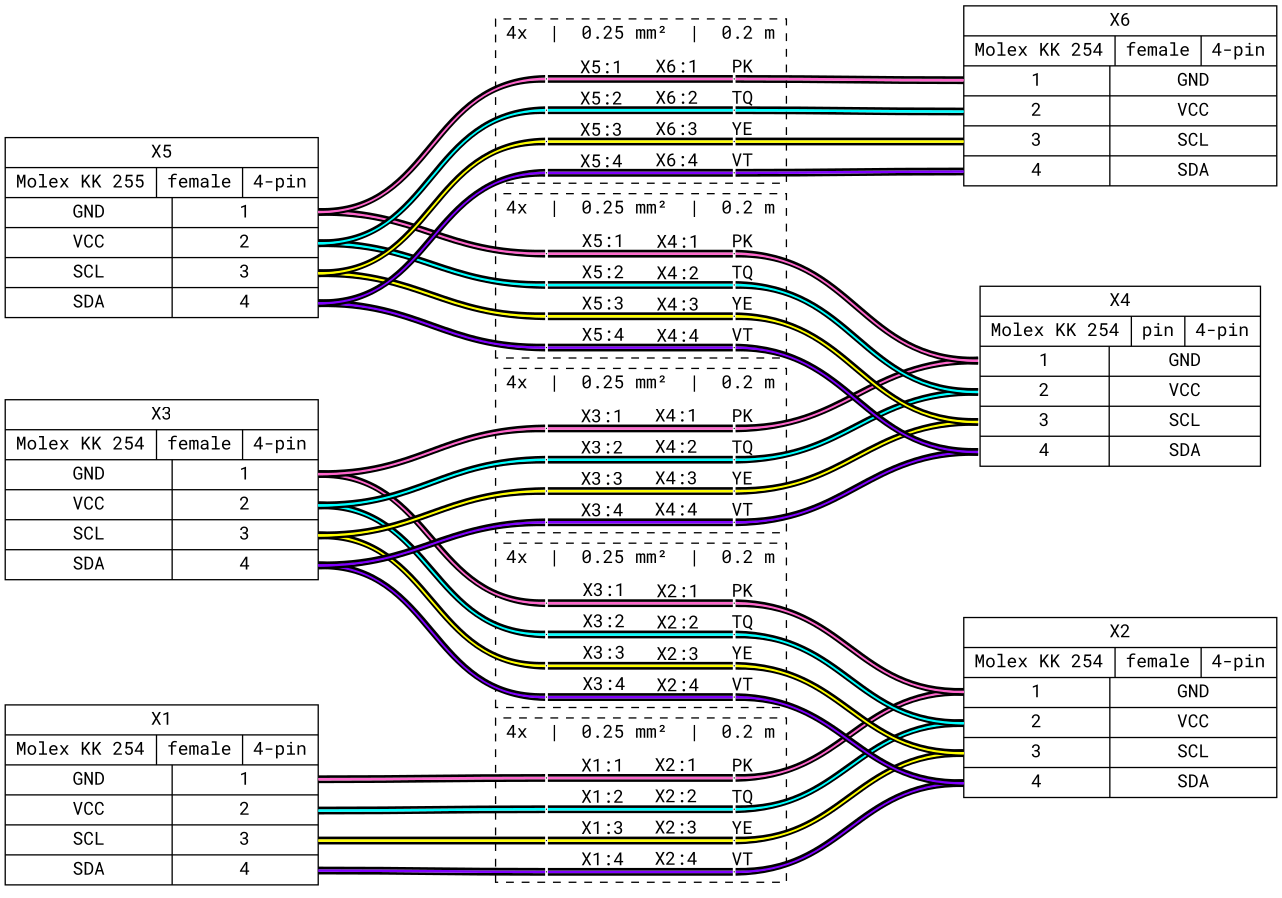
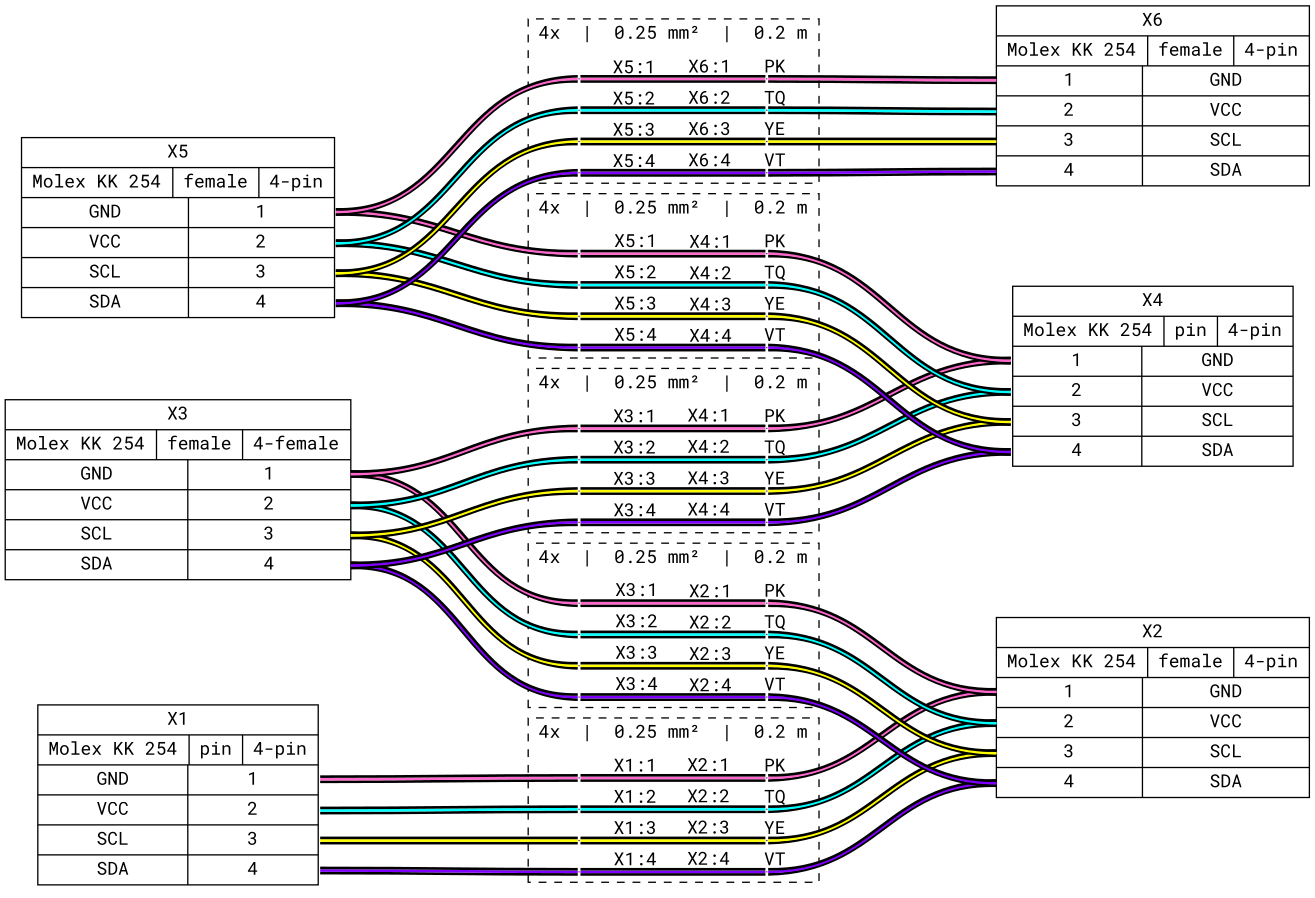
node "X5": text "Molex KK 255" -> "Molex KK 254"
node "X3": text "4-pin" -> "4-female"
node "X1": text "female" -> "pin"
